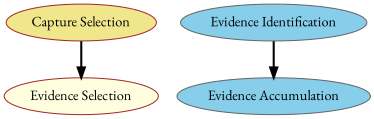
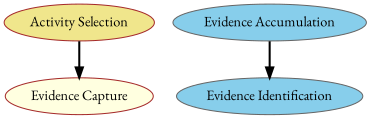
node "Capture Selection": label "Capture Selection" -> "Activity Selection"
edge "Evidence Identification" -> "Evidence Accumulation": reversed
node "Evidence Selection": label "Evidence Selection" -> "Evidence Capture"
